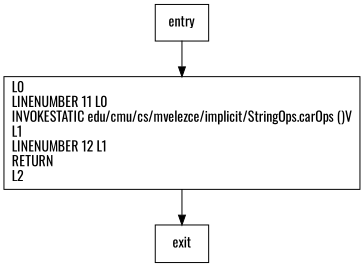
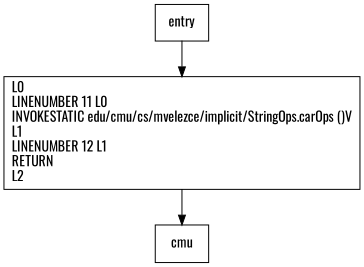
node "exit": label "exit" -> "cmu"
